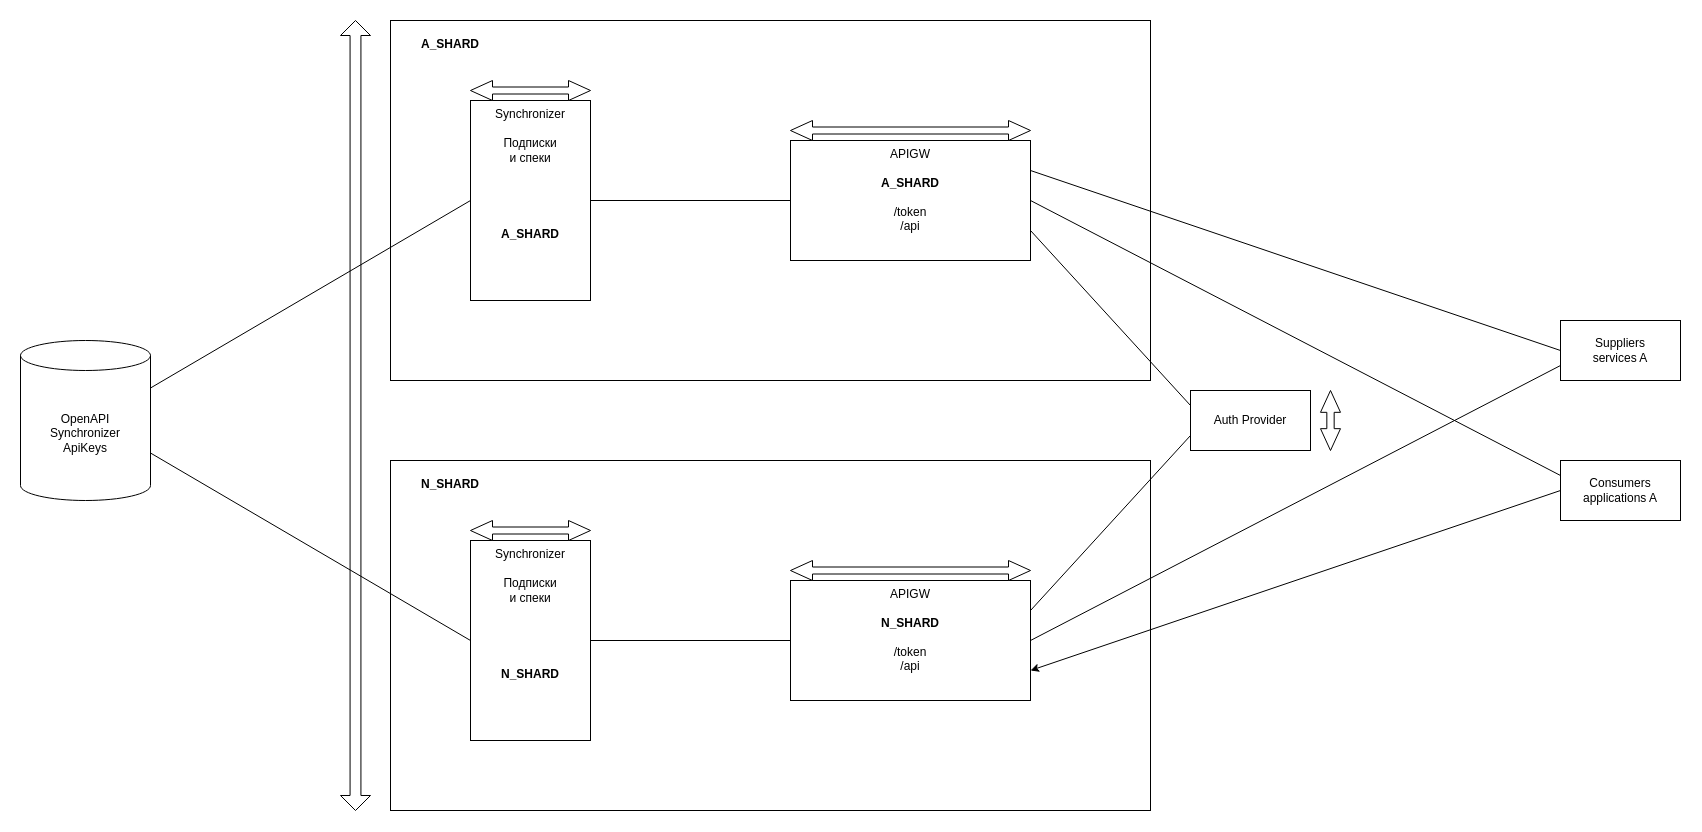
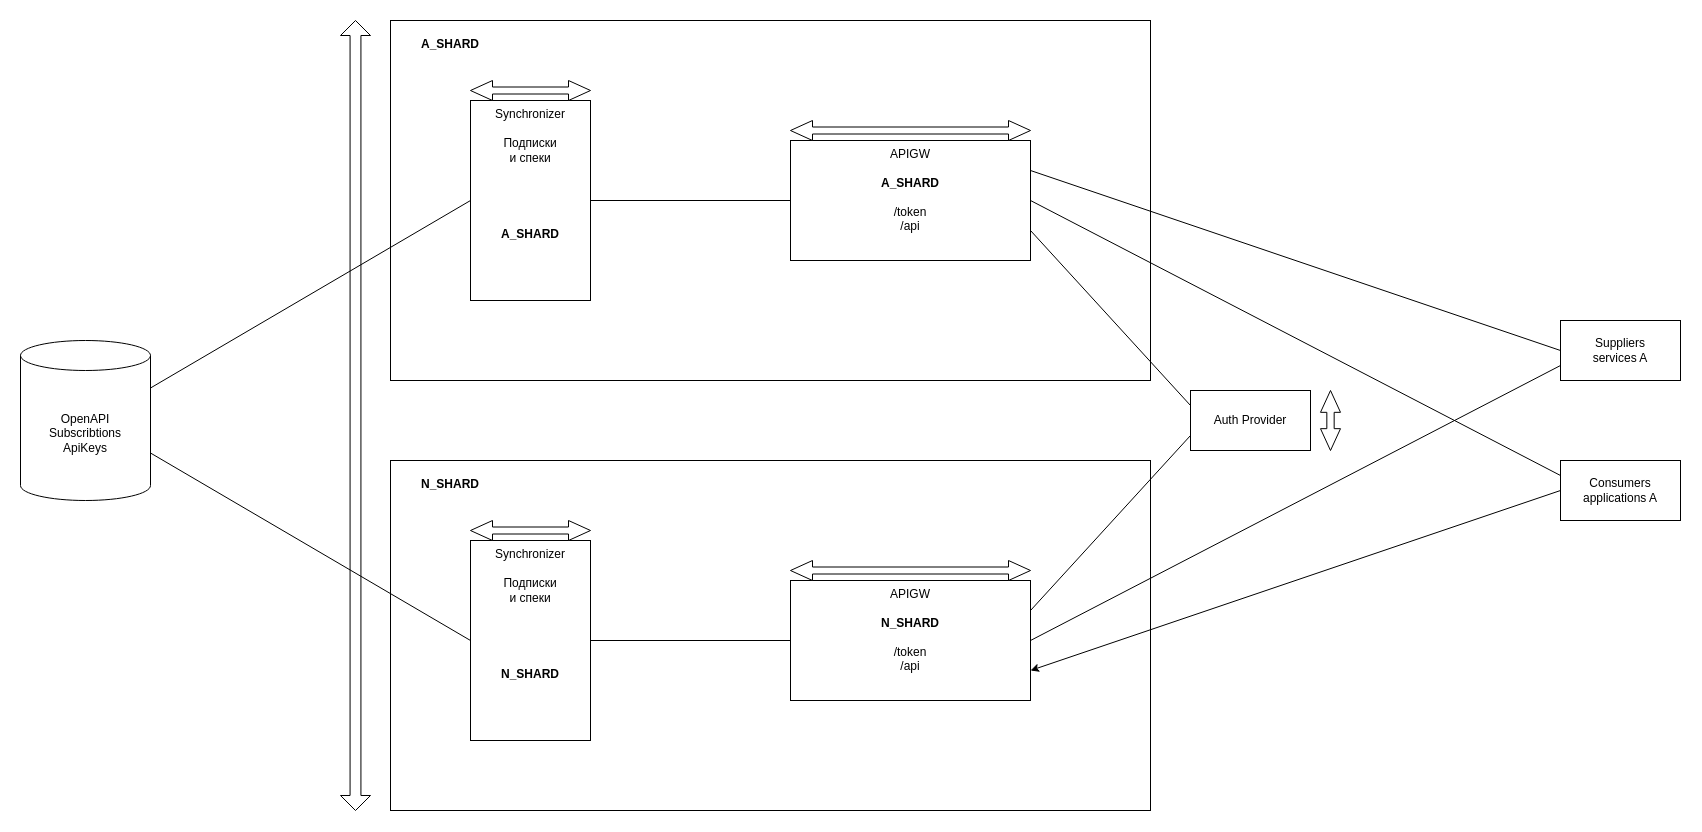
node "OpenAPI Synchronizer ApiKeys": label "OpenAPI Synchronizer ApiKeys" -> "OpenAPI Subscribtions ApiKeys"
